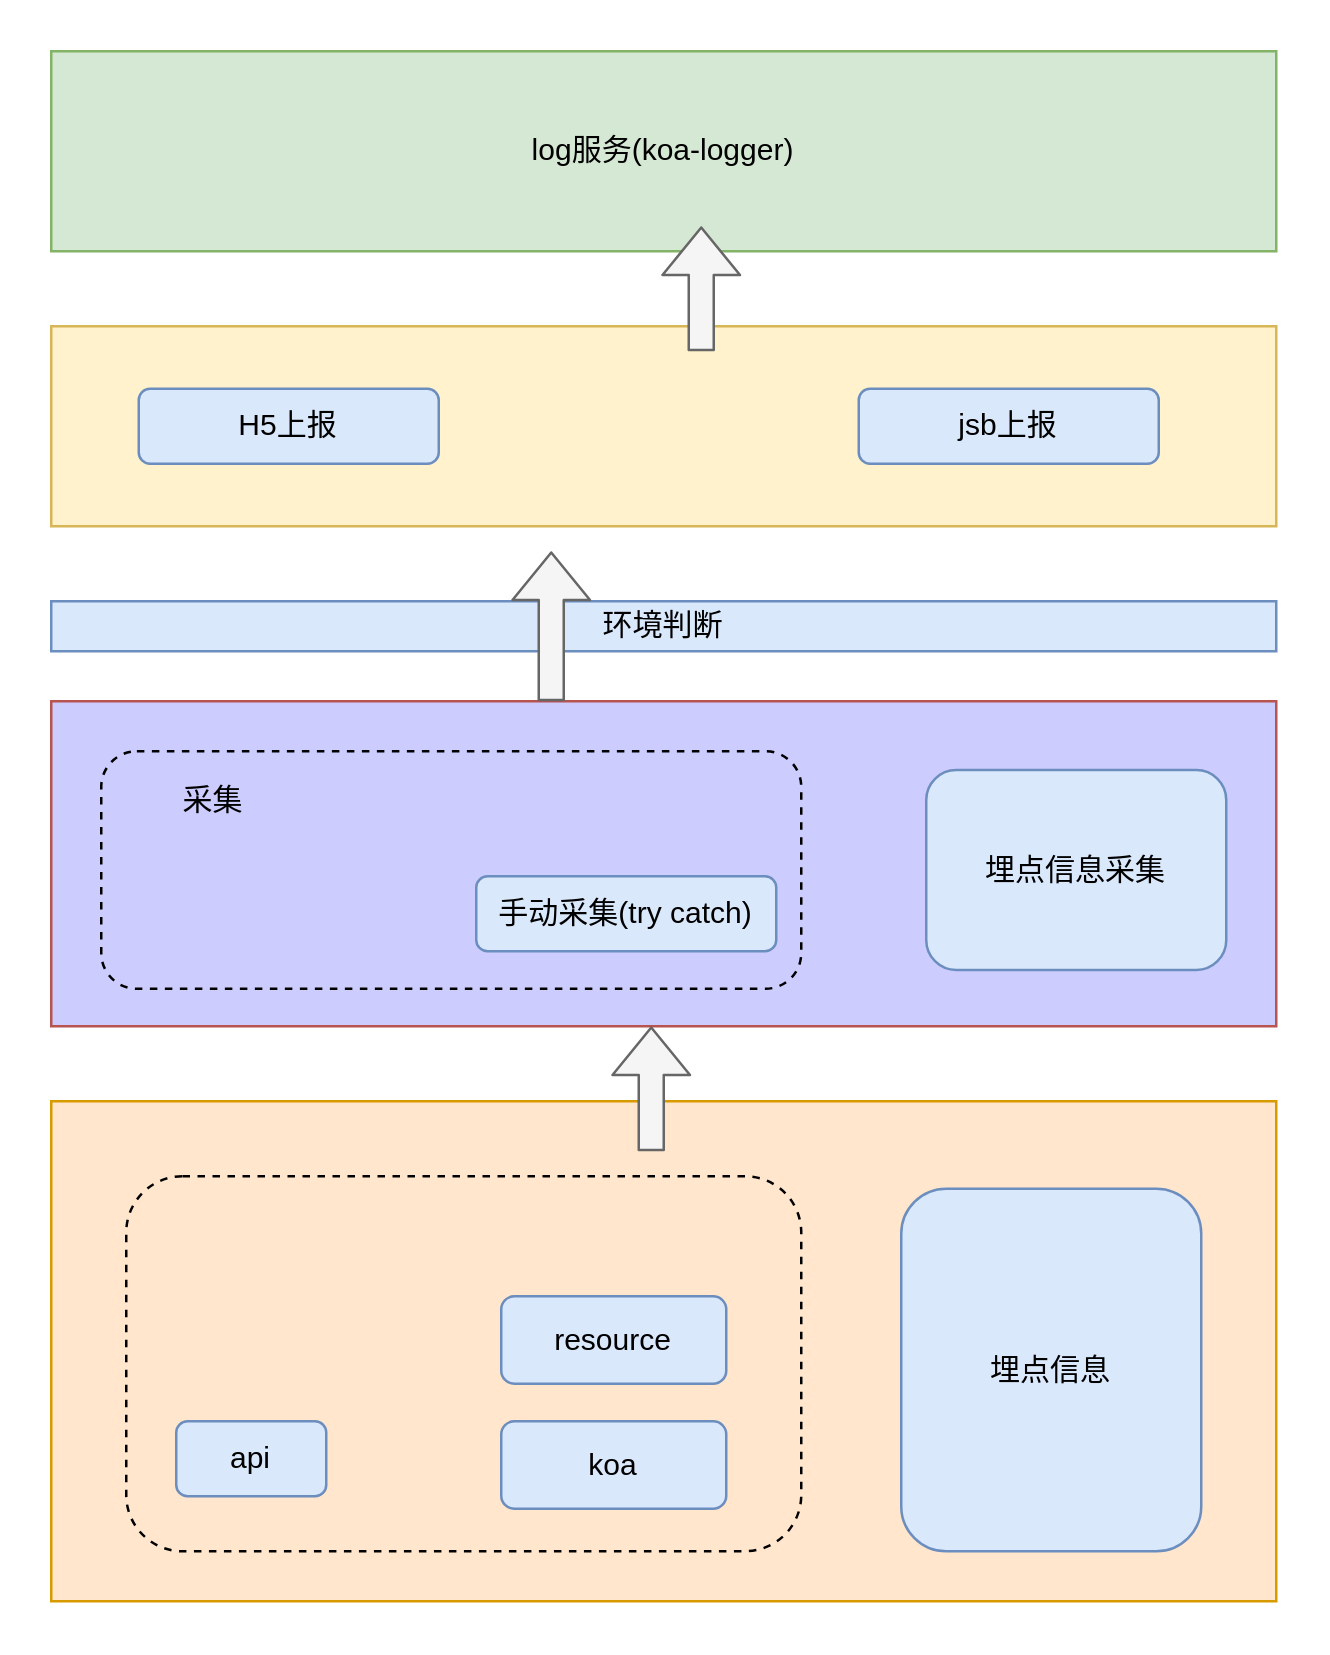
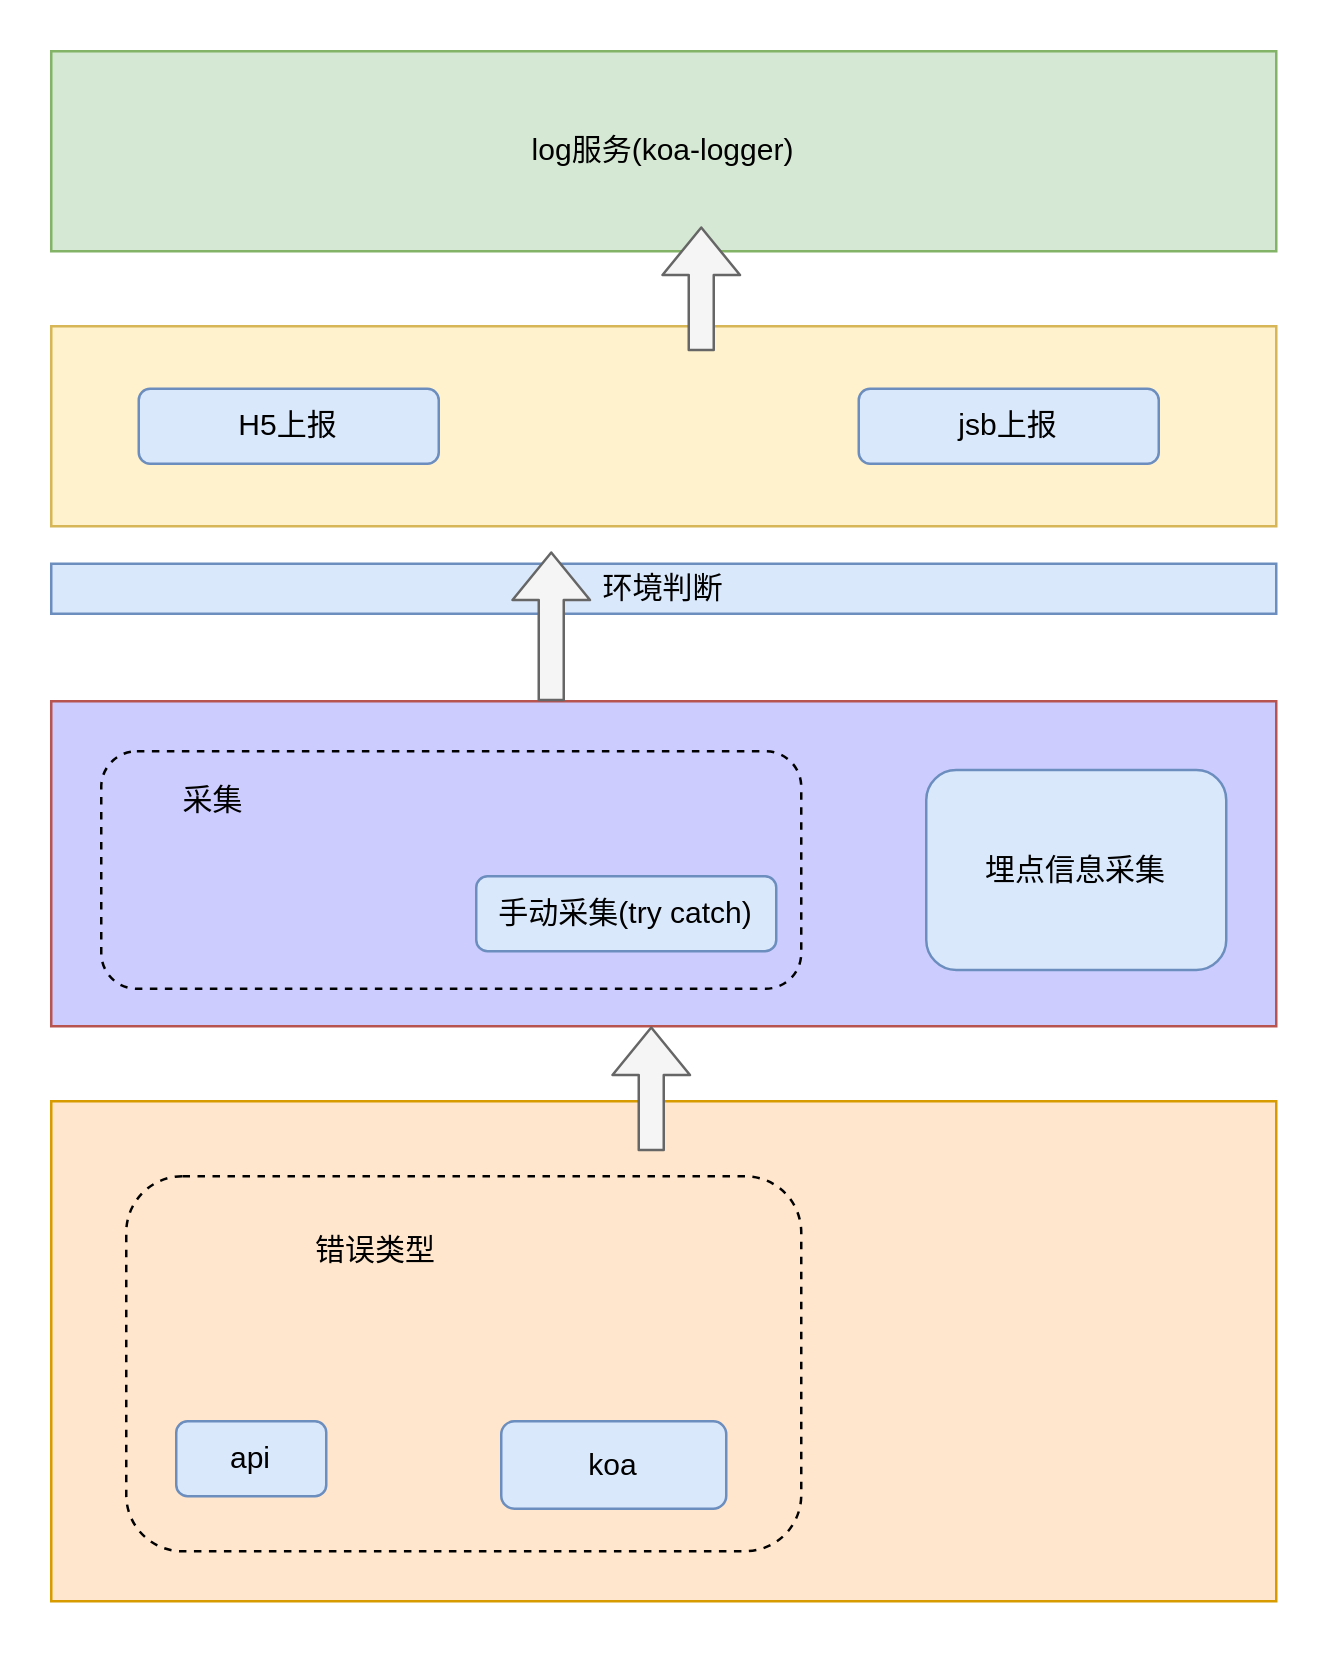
node "环境判断": moved (664, 626) -> (664, 589)
node "错误类型": added
node "resource": removed
node "埋点信息": removed
